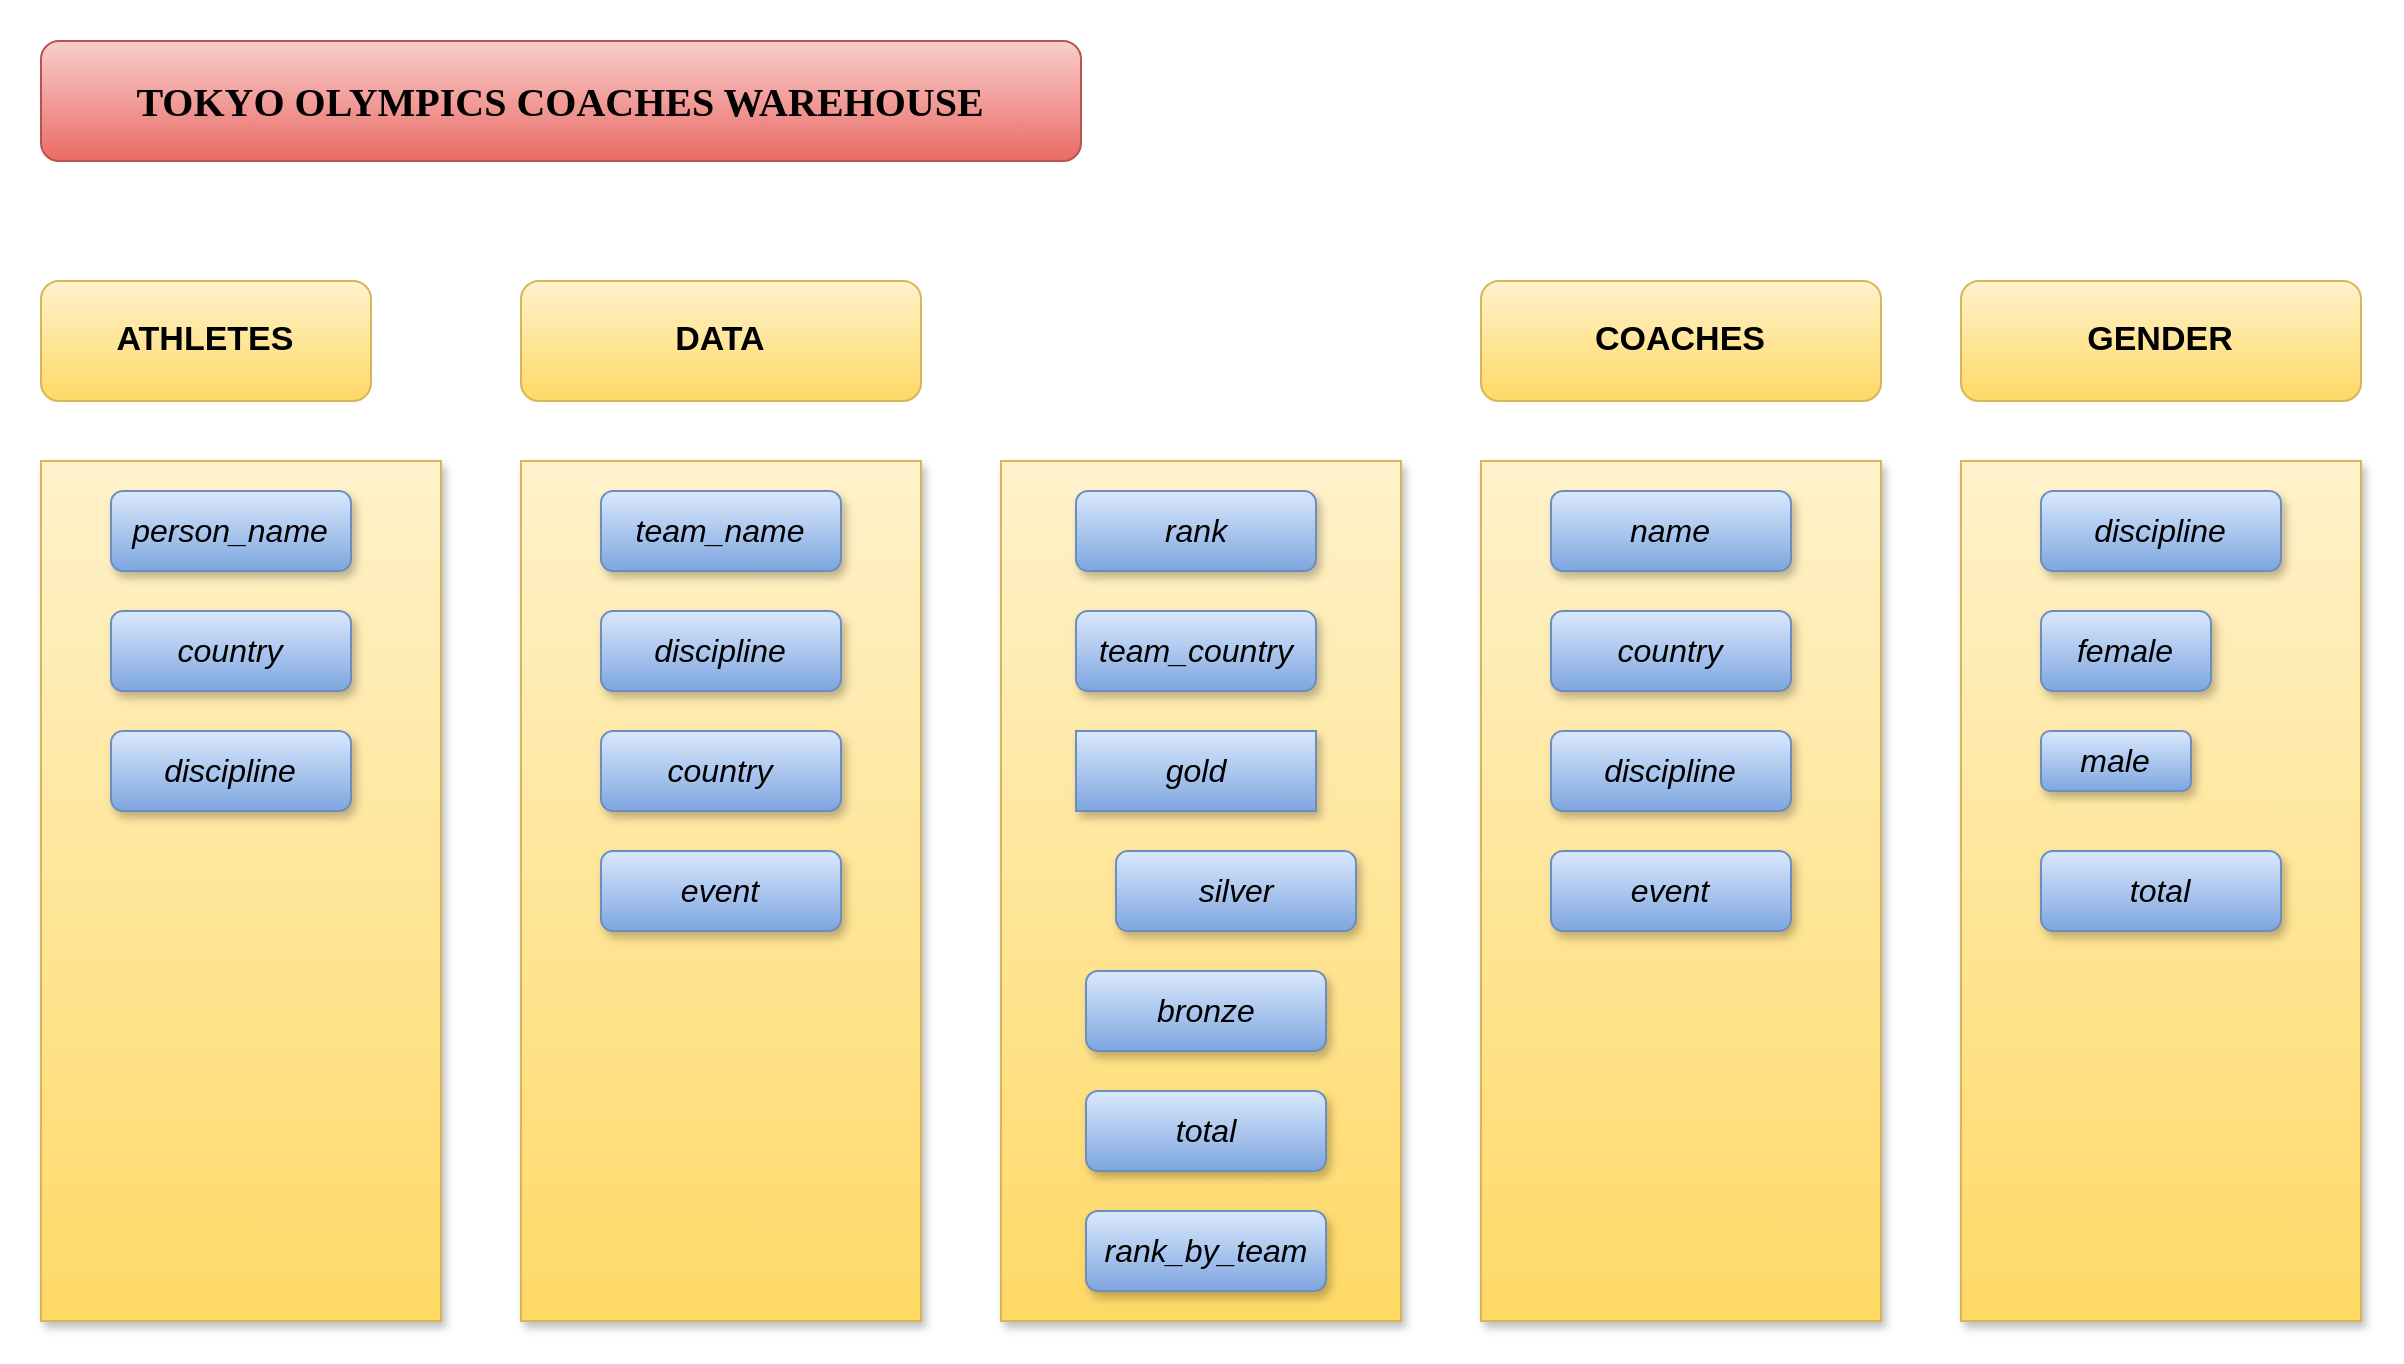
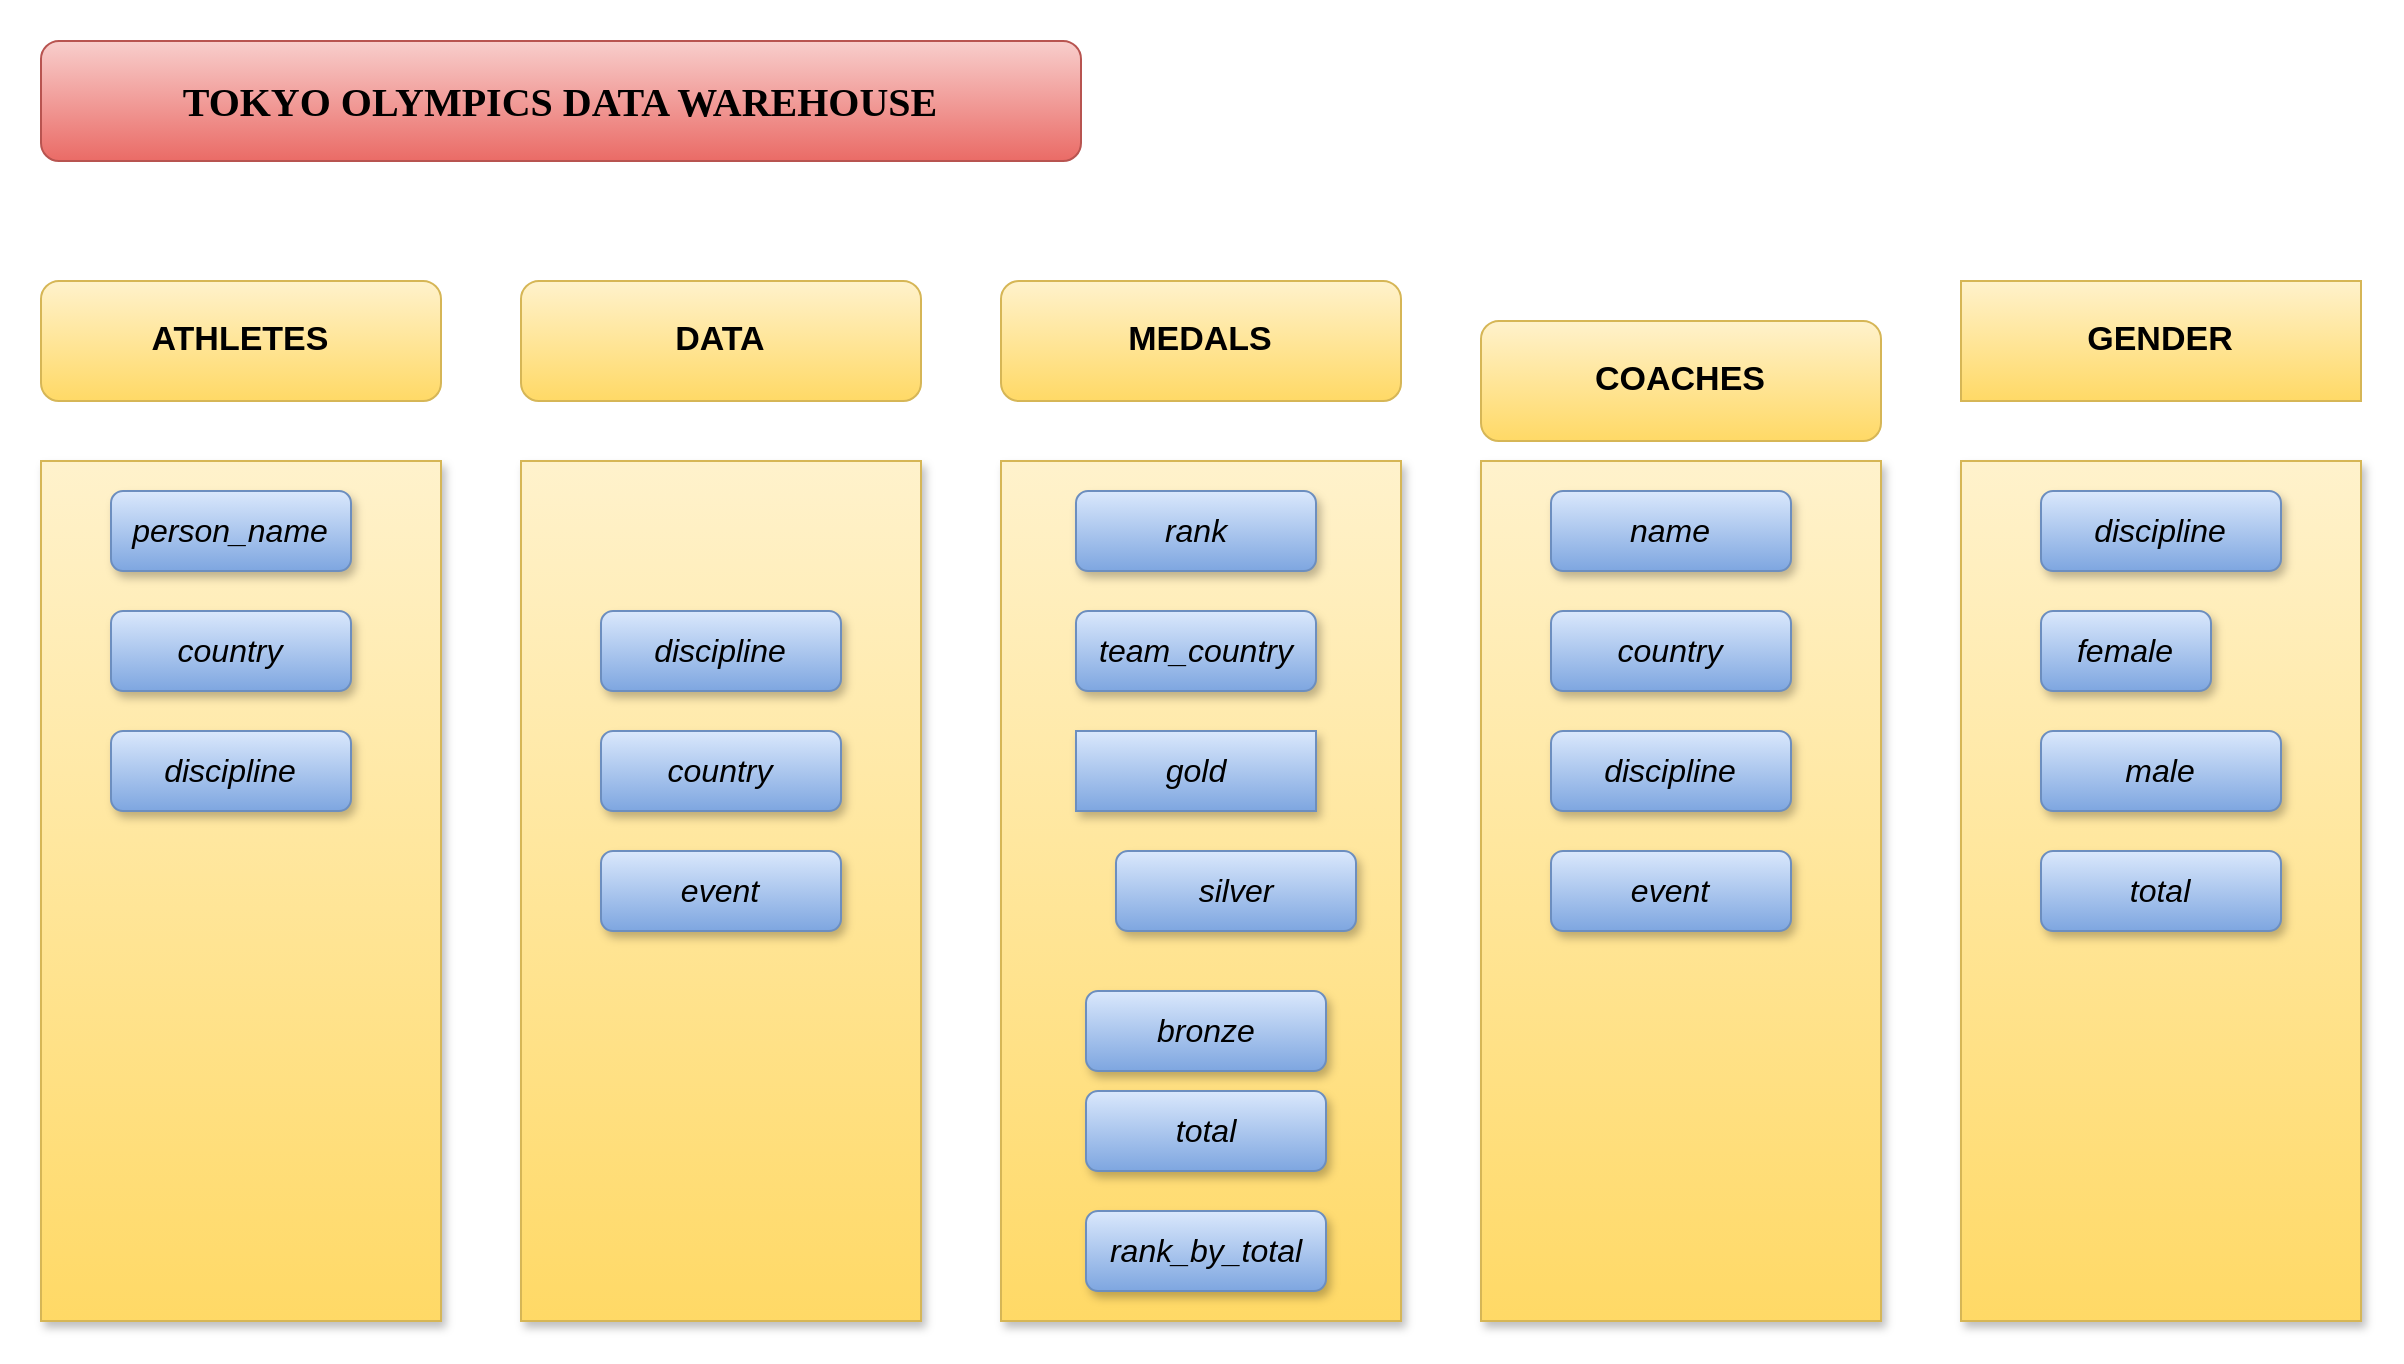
node "TOKYO OLYMPICS COACHES WAREHOUSE": label "TOKYO OLYMPICS COACHES WAREHOUSE" -> "TOKYO OLYMPICS DATA WAREHOUSE"
node "ATHLETES": size 330x120 -> 400x120
node "MEDALS": added
node "COACHES": moved (1681, 341) -> (1681, 381)
node "GENDER": shape rounded rectangle -> rectangle
node "team_name": removed
node "male": size 150x60 -> 240x80
node "bronze": moved (1206, 1011) -> (1206, 1031)
node "rank_by_team": label "rank_by_team" -> "rank_by_total"
